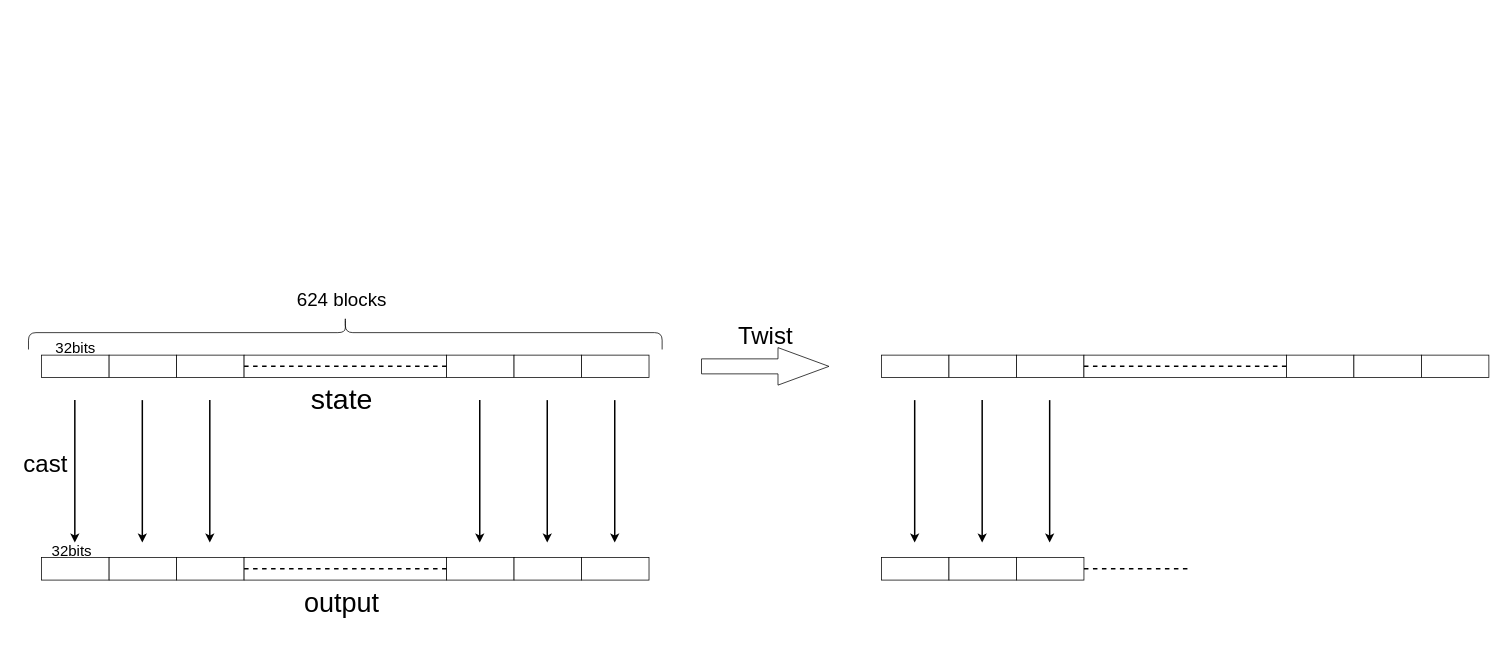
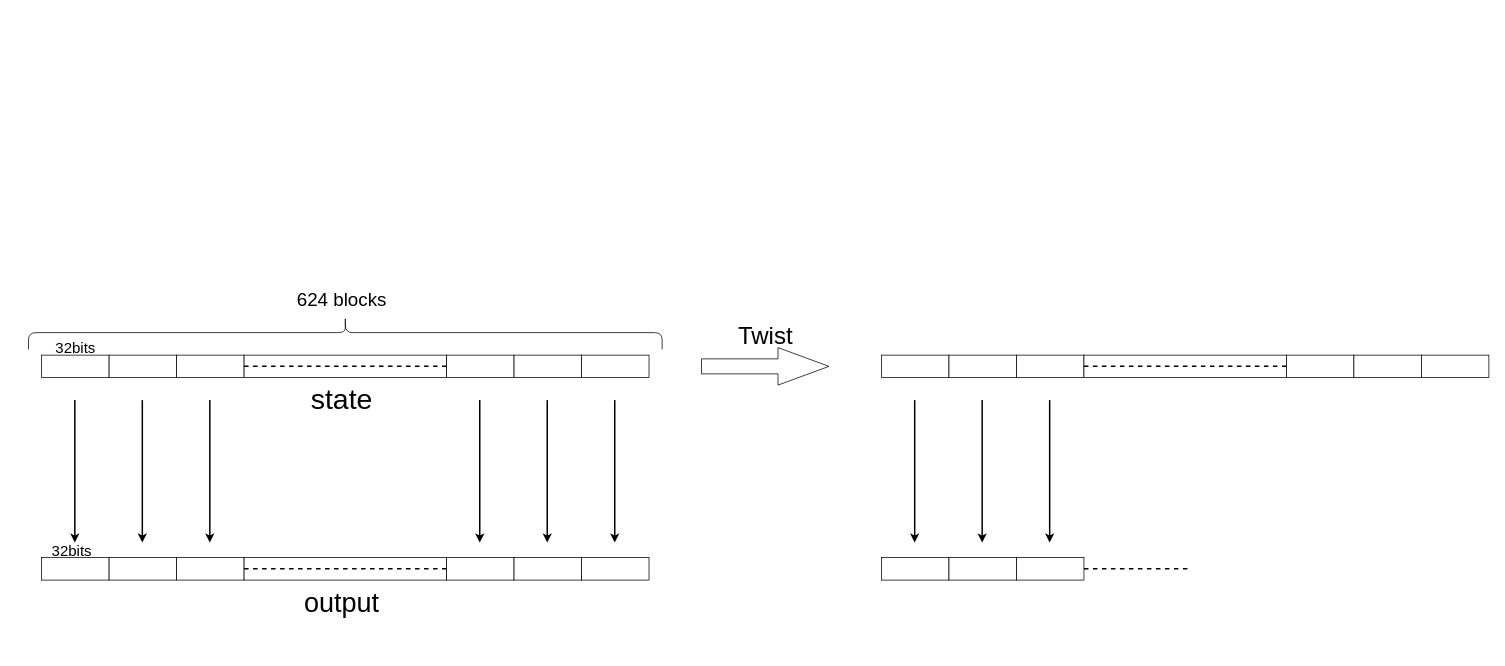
node "cast": removed
